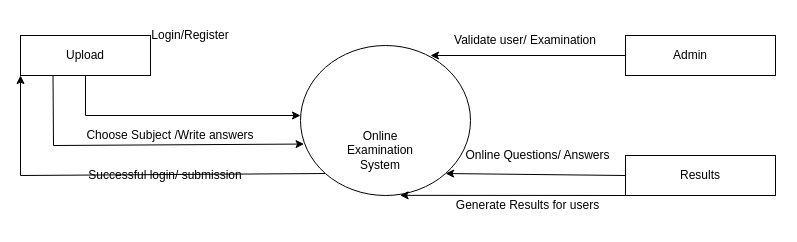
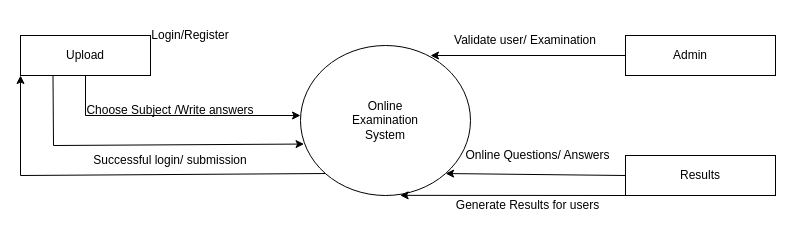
node "Choose Subject /Write answers": moved (171, 136) -> (171, 111)
node "Online Examination System": moved (381, 151) -> (386, 121)
node "Successful login/ submission": moved (166, 176) -> (171, 161)
